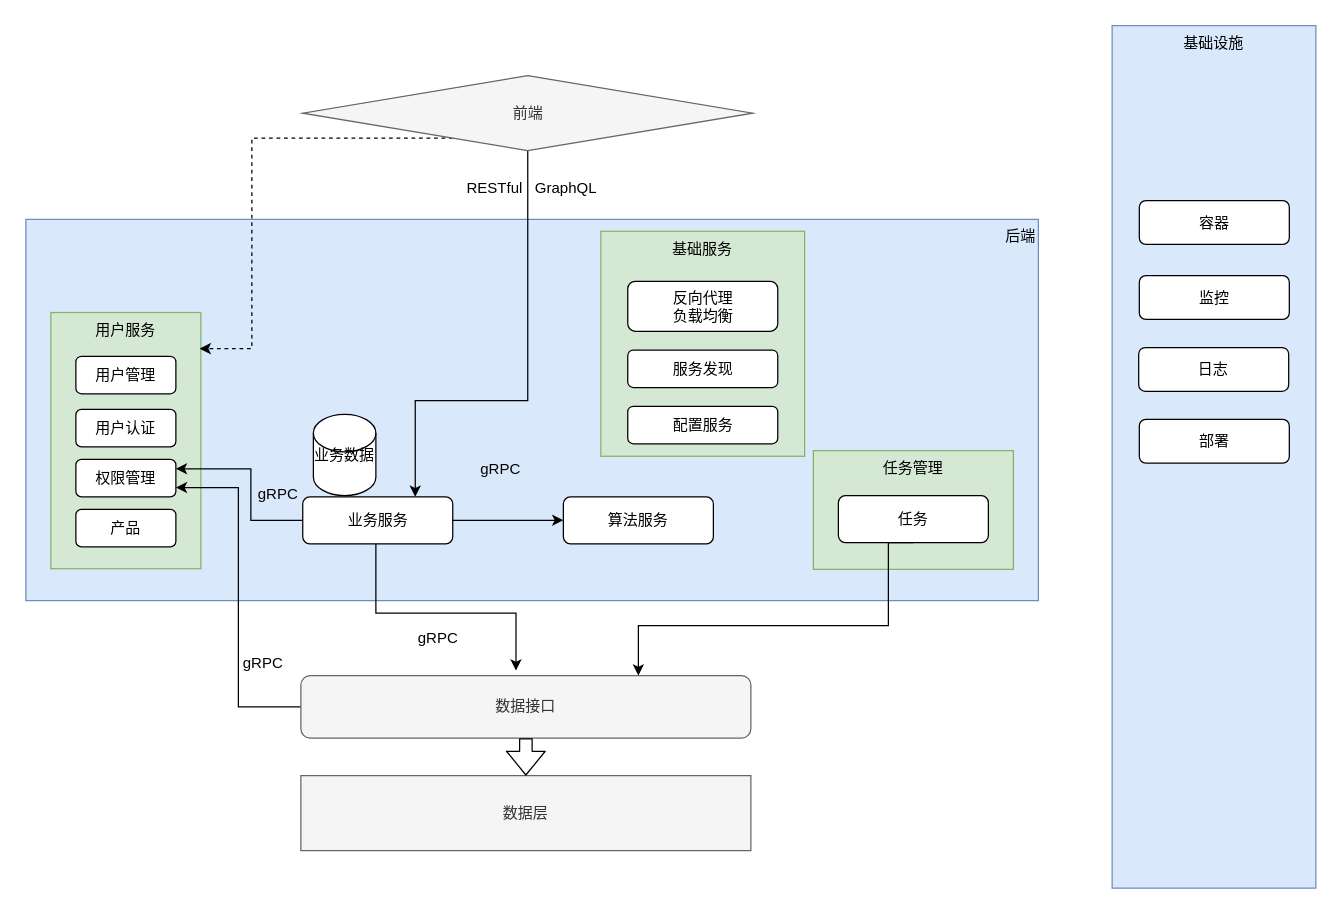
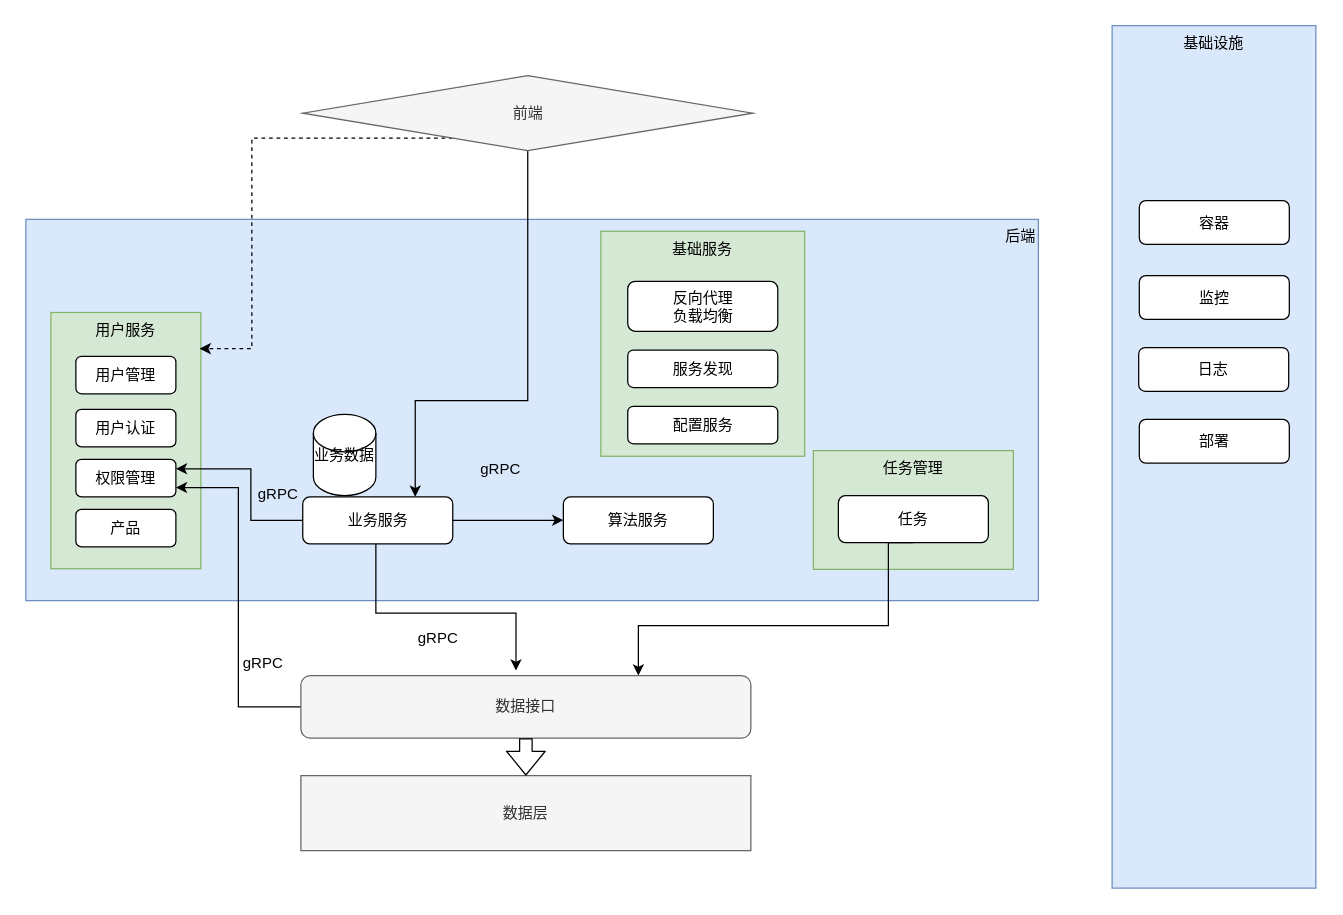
node "RESTful GraphQL": removed
